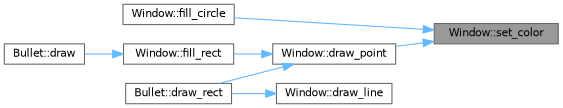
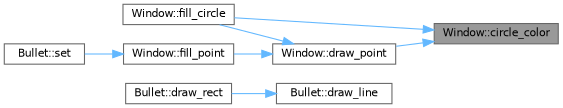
node "Window::set_color": label "Window::set_color" -> "Window::circle_color"
node "Bullet::draw": label "Bullet::draw" -> "Bullet::set"
node "Window::fill_rect": label "Window::fill_rect" -> "Window::fill_point"
edge "Bullet::draw_rect" -> "Window::draw_point": now "Window::fill_circle" -> "Window::draw_point"
node "Window::draw_line": label "Window::draw_line" -> "Bullet::draw_line"
